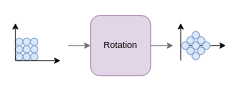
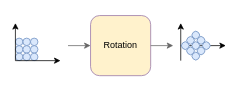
node "Rotation": fillcolor #e1d5e7 -> #fff2cc
